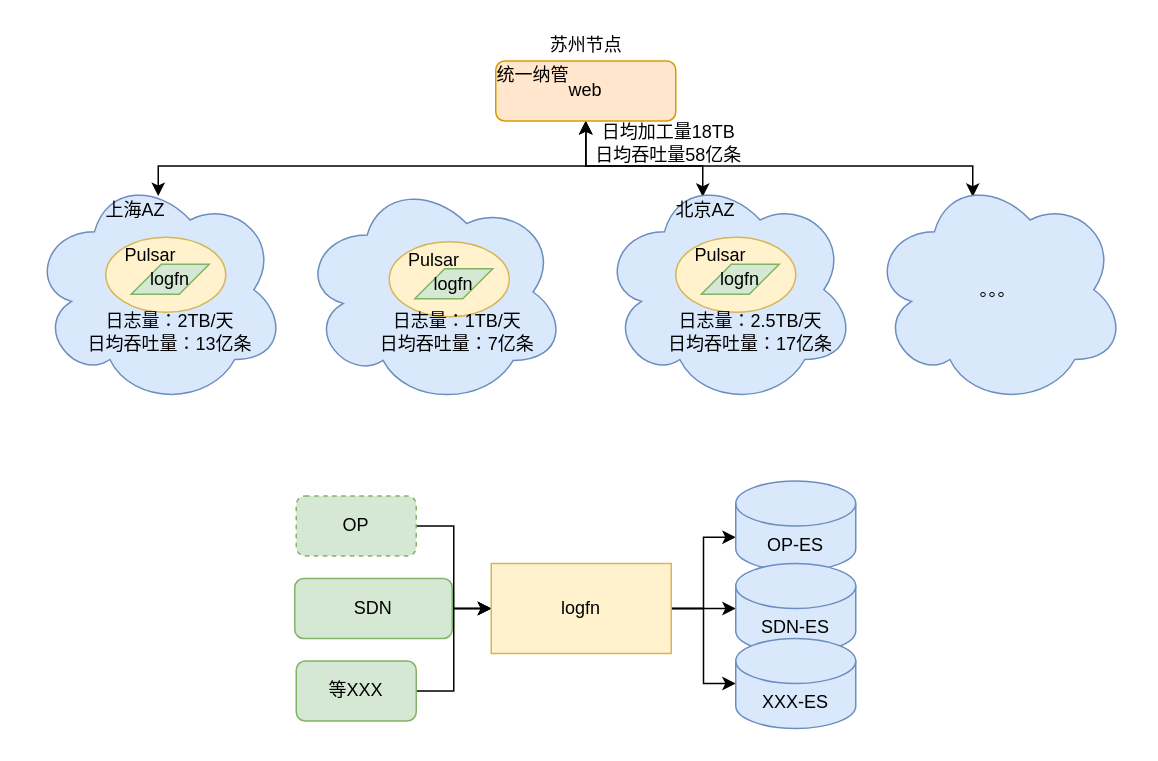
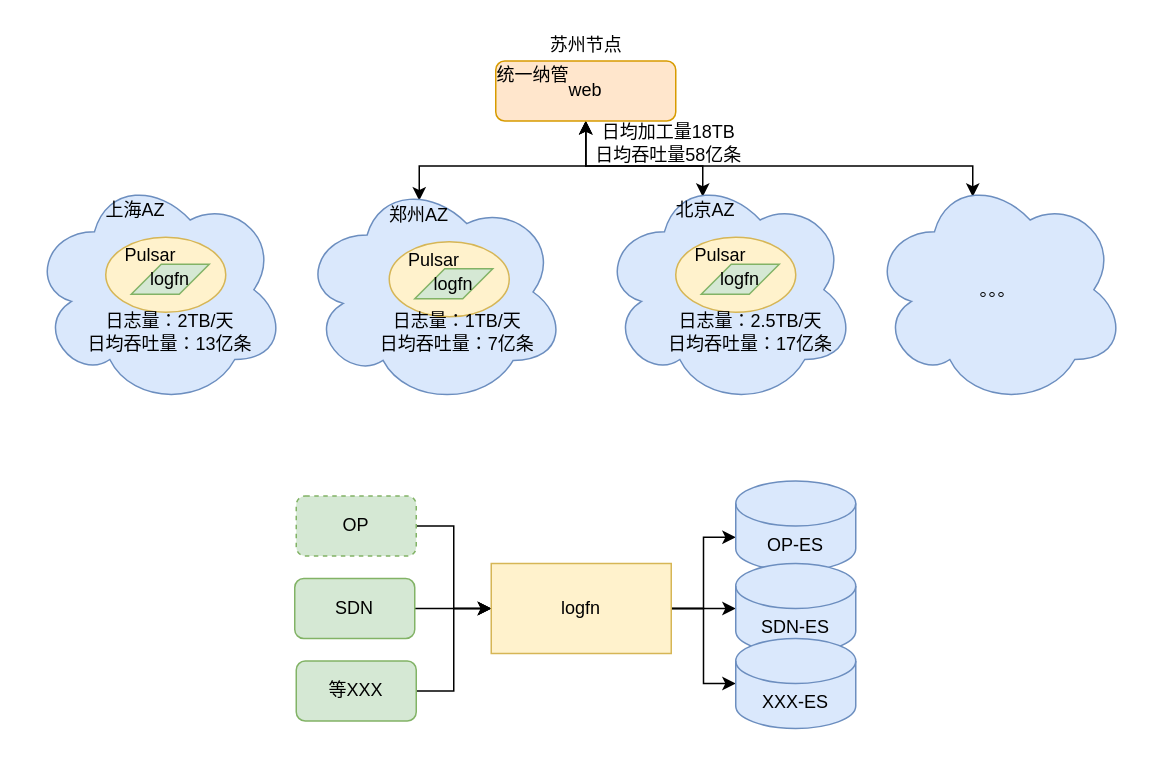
edge "web" -- "上海AZ": removed
edge "web" -- "郑州AZ": added
node "郑州AZ": added
node "SDN": size 158x60 -> 120x60
